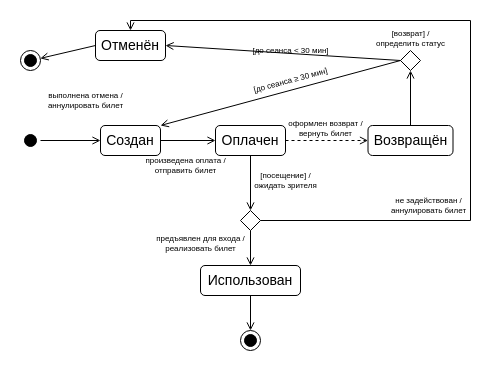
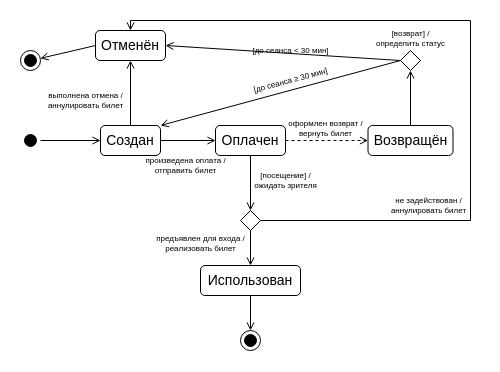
edge "Создан" -> "Отменён": added
